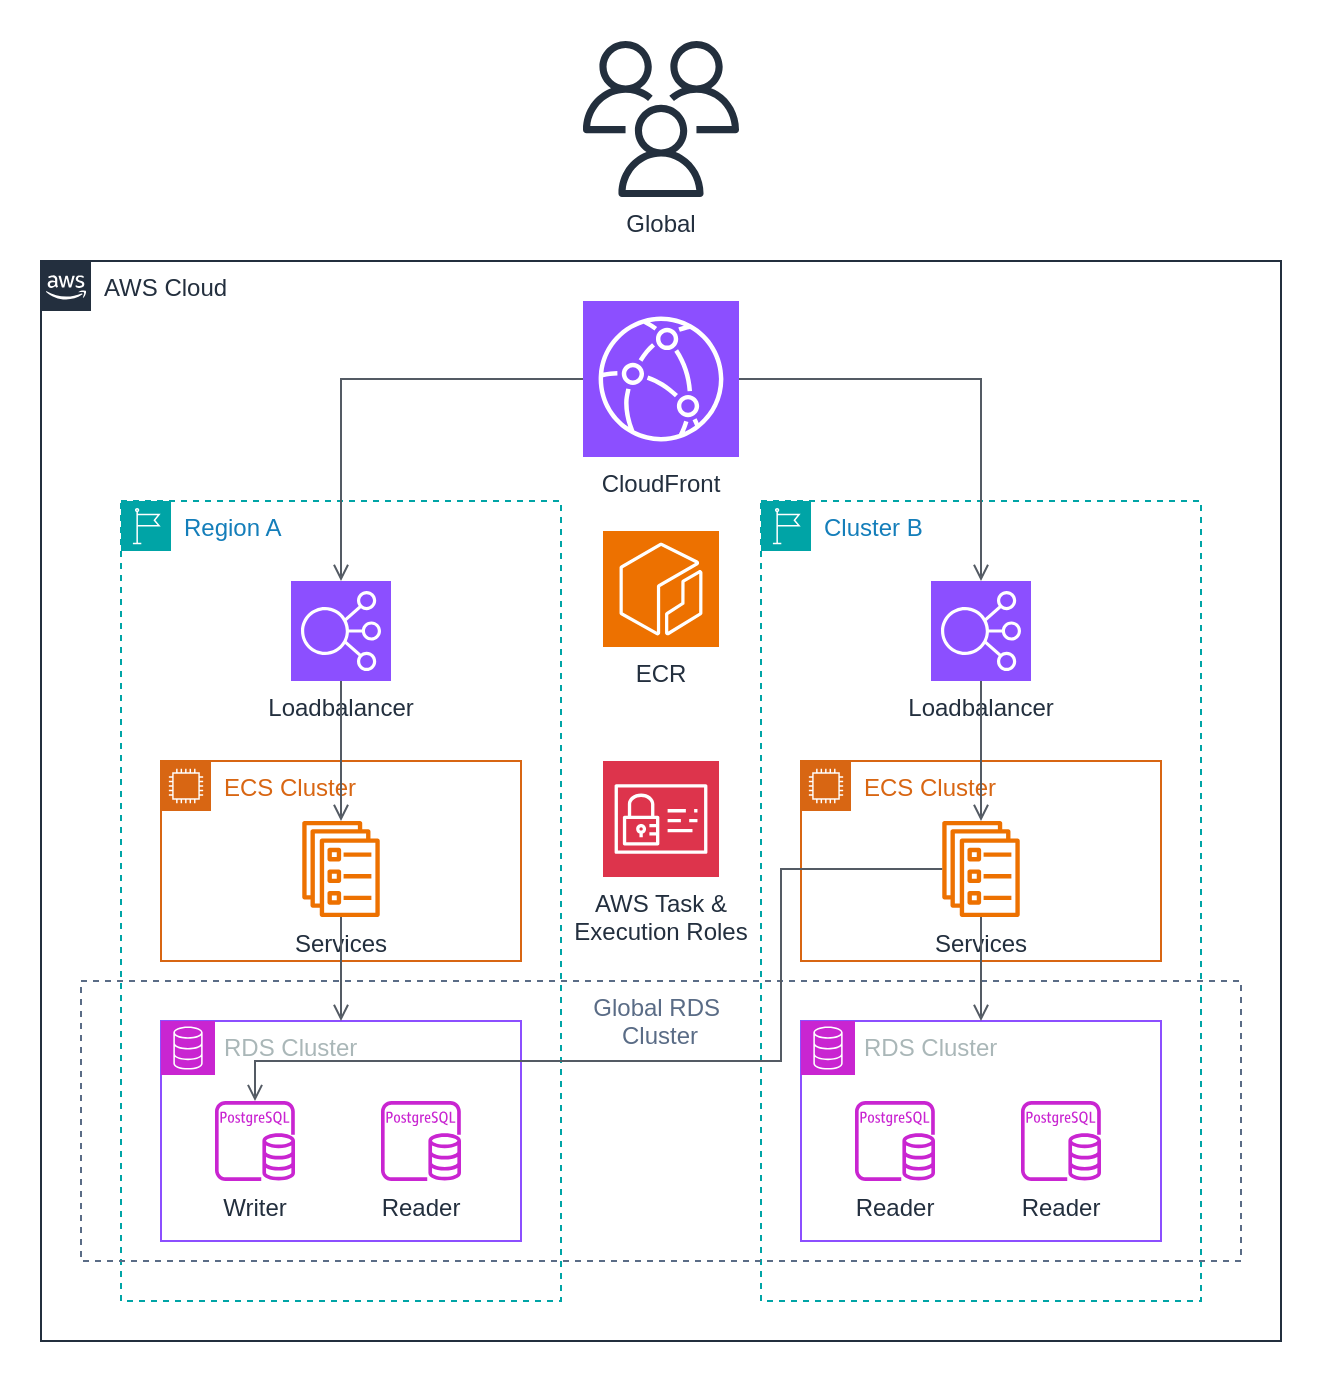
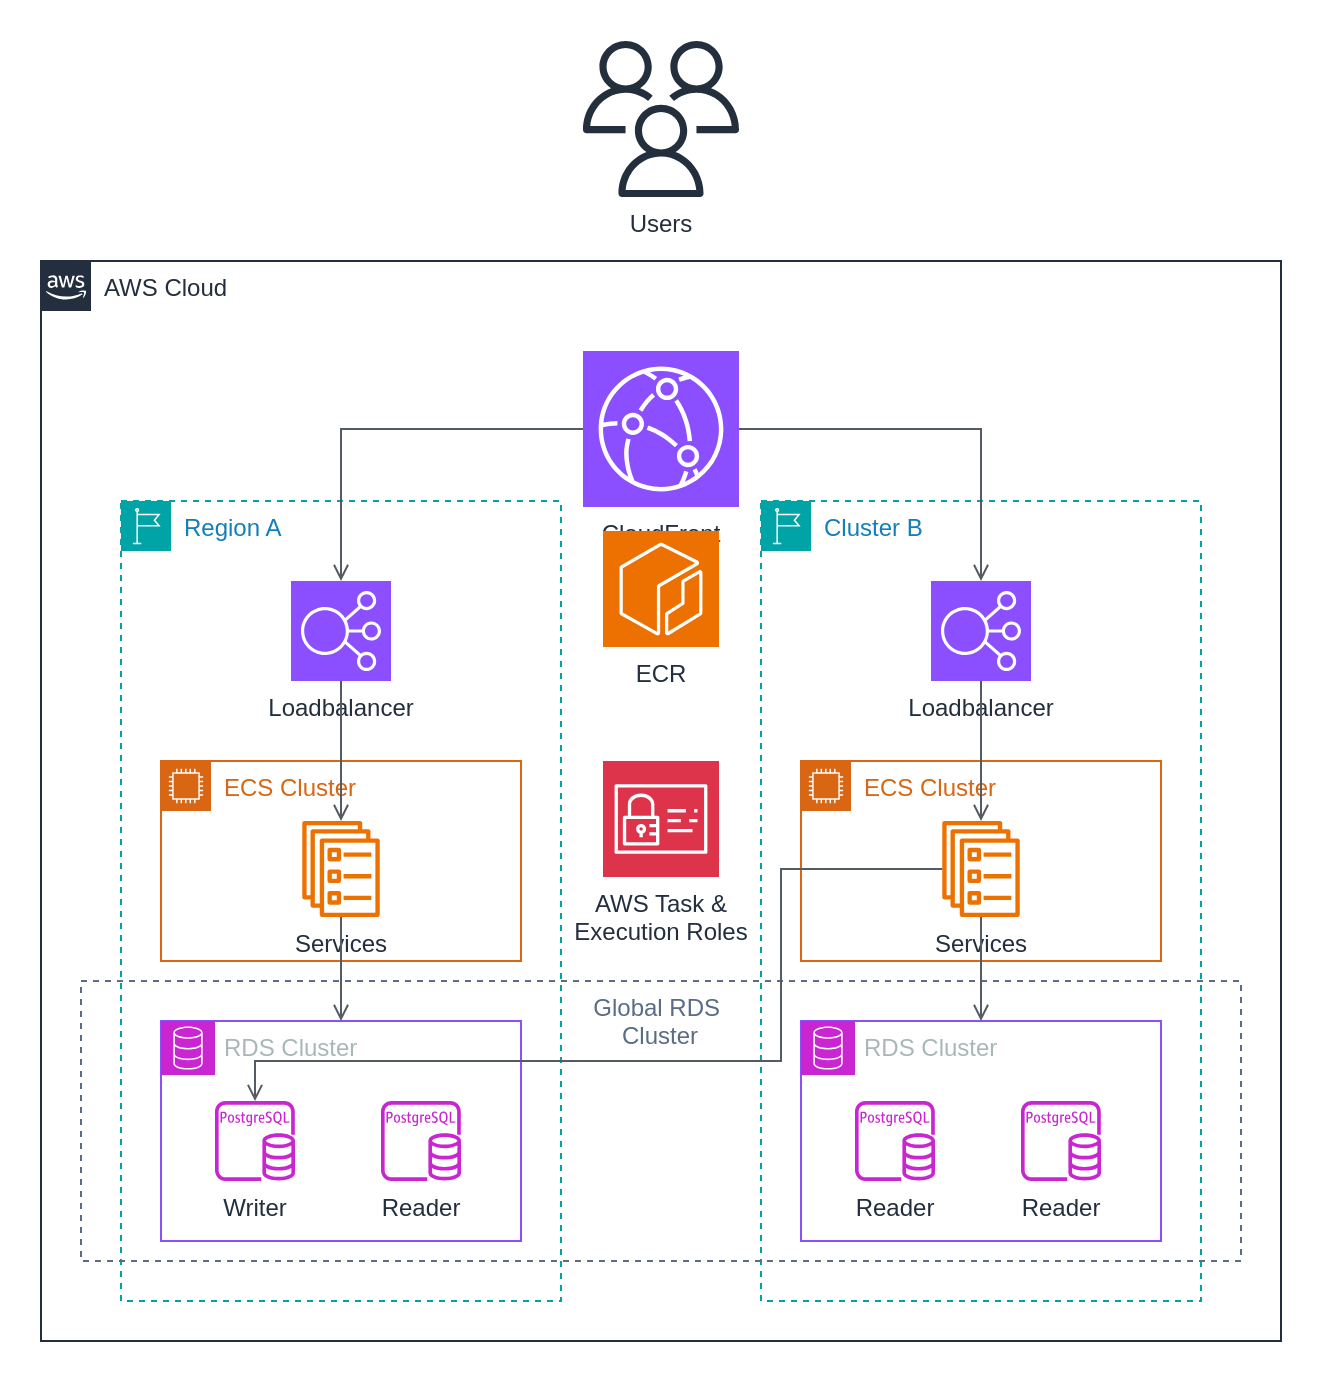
node "Global": label "Global" -> "Users"
node "CloudFront": moved (661, 379) -> (661, 429)
